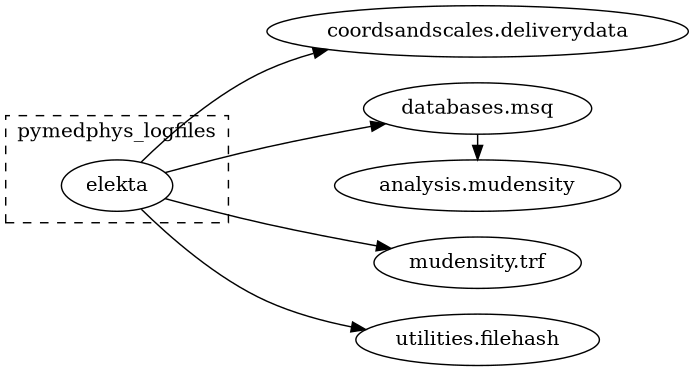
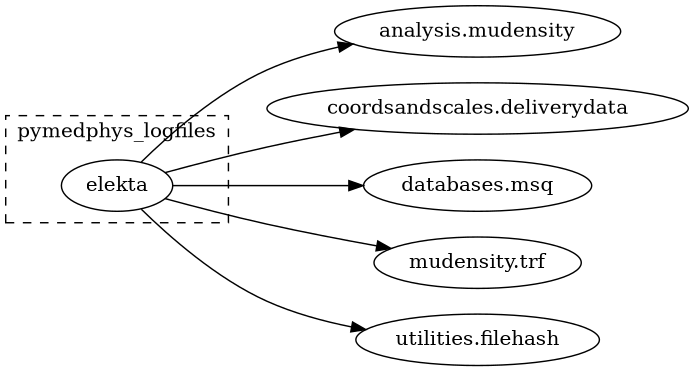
edge "databases.msq" -> "analysis.mudensity": now "elekta" -> "analysis.mudensity"
